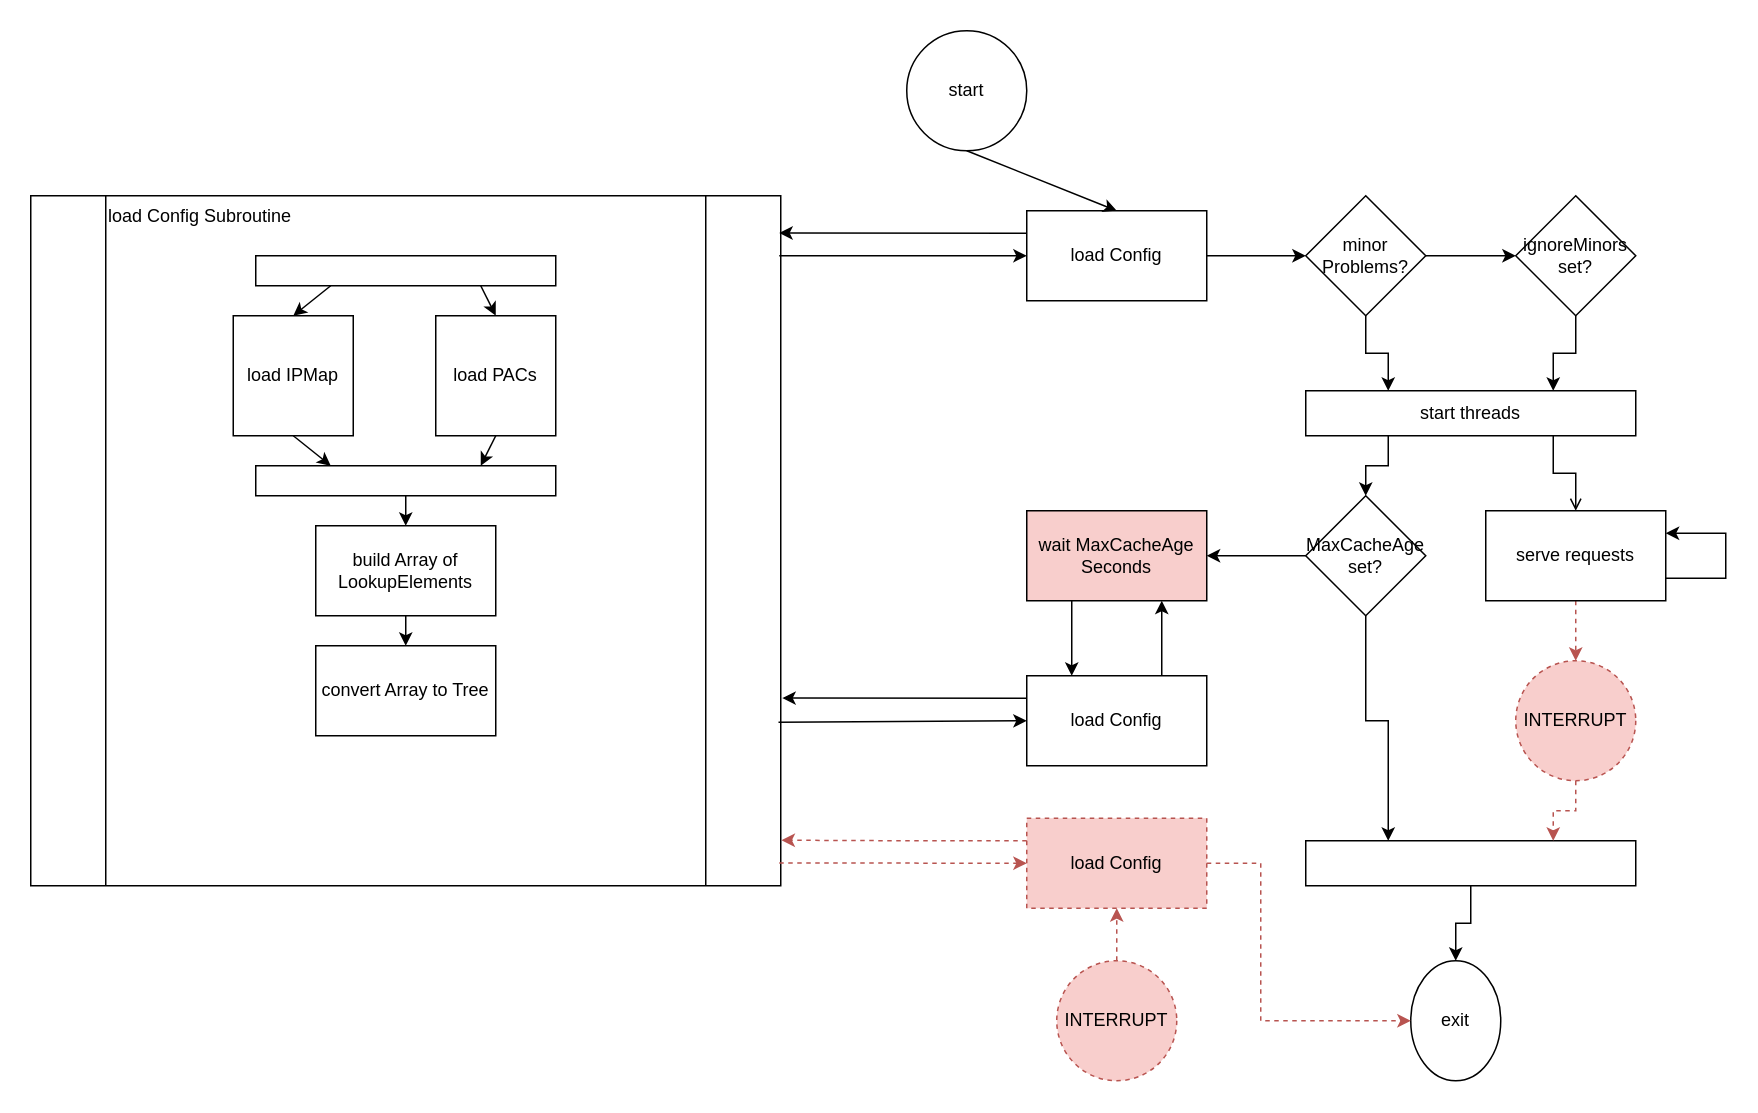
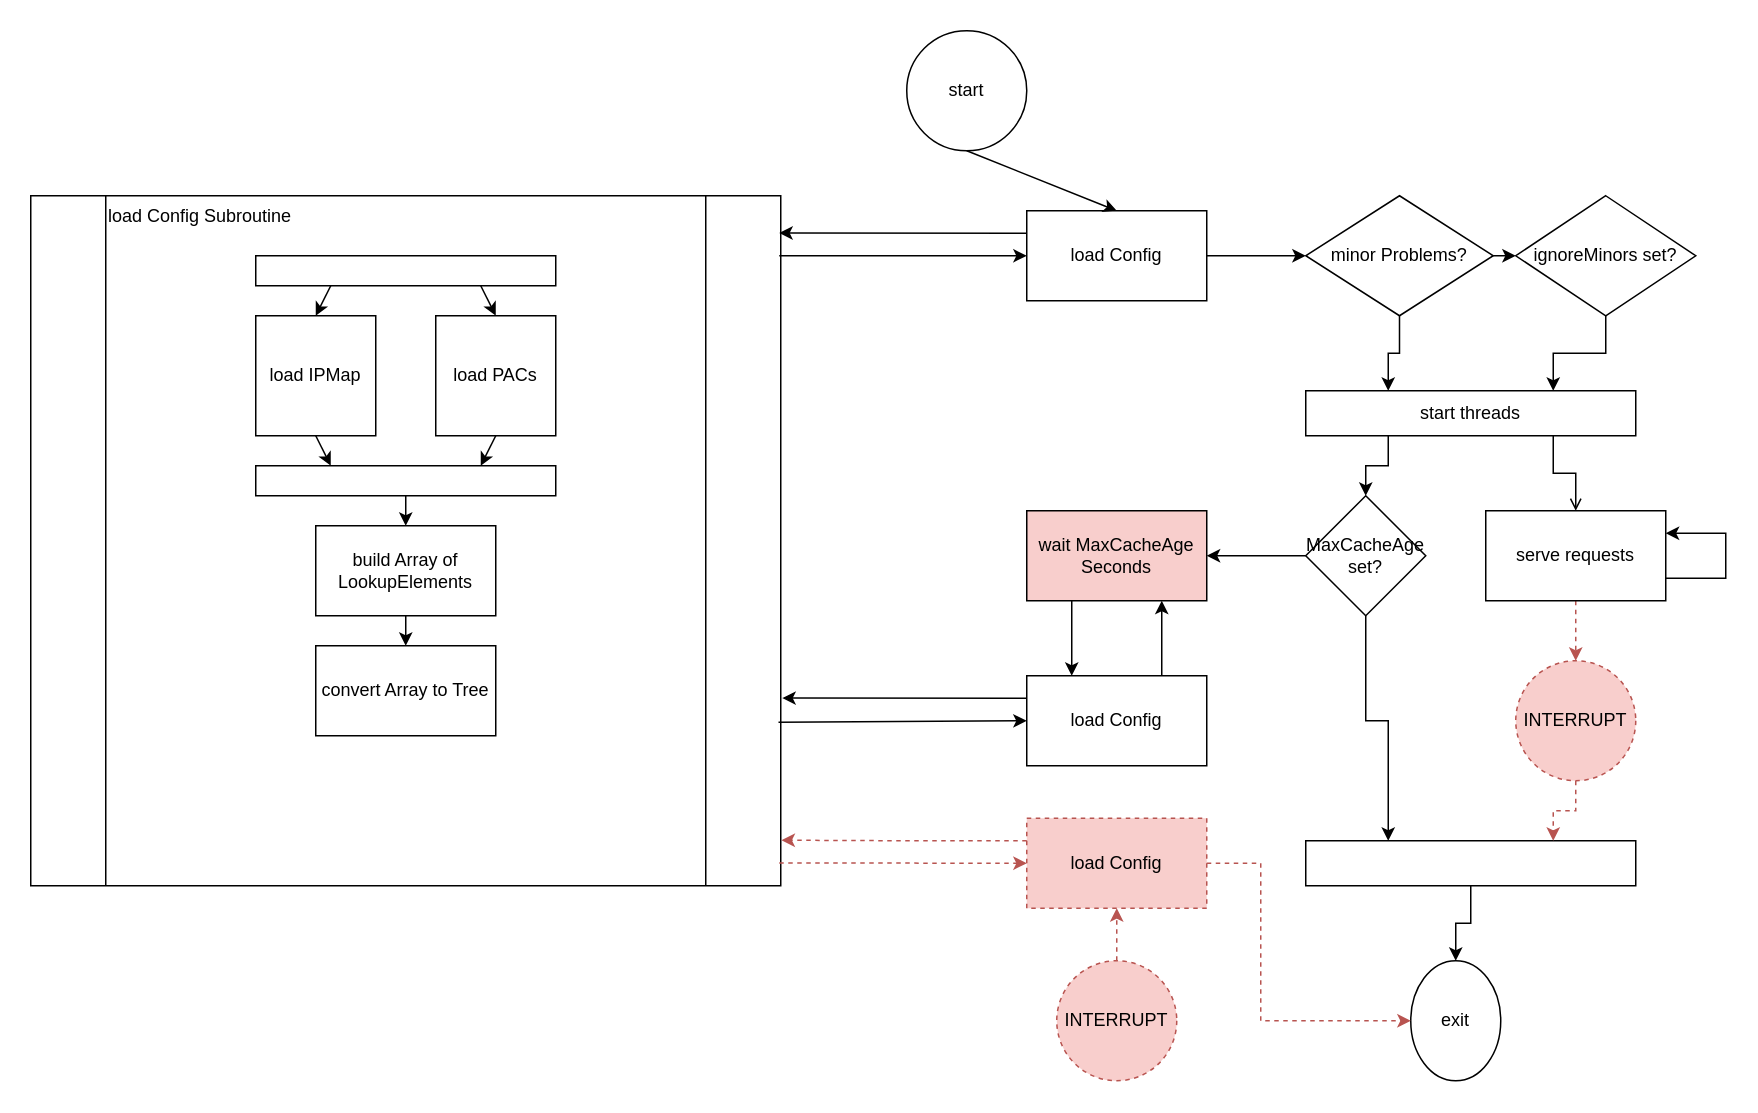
node "minor Problems?": size 120x120 -> 188x120
node "ignoreMinors set?": size 120x120 -> 180x120
node "load IPMap": moved (293, 376) -> (316, 376)
